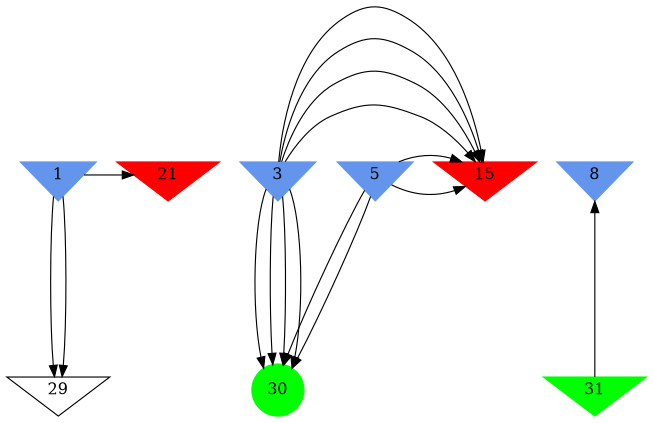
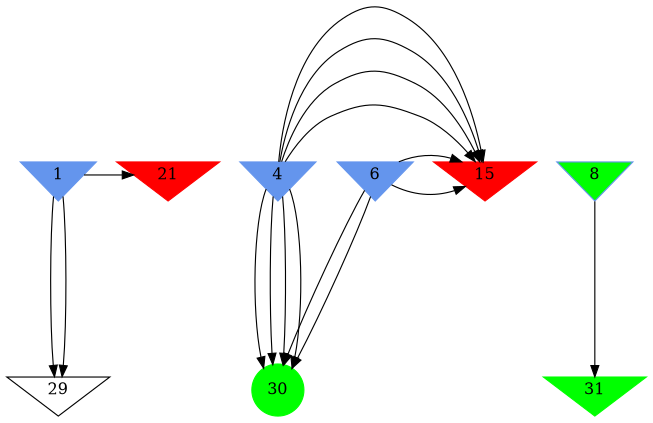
node "3": label "3" -> "4"
node "5": label "5" -> "6"
node "8": fillcolor cornflowerblue -> green
edge "31" -> "8": reversed
